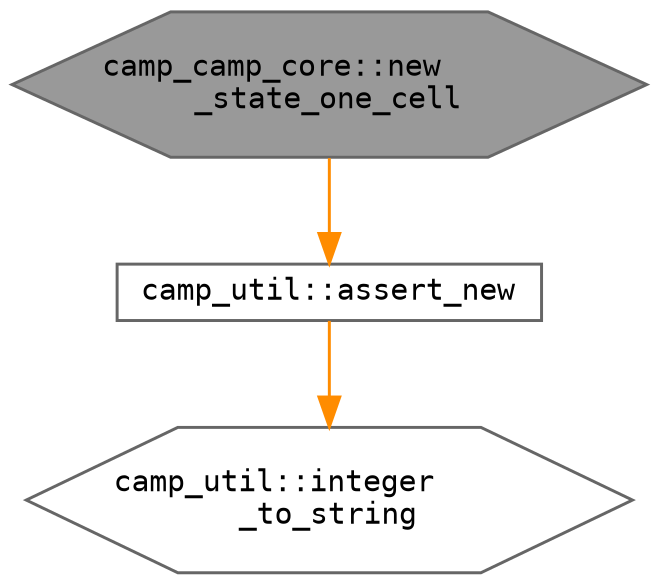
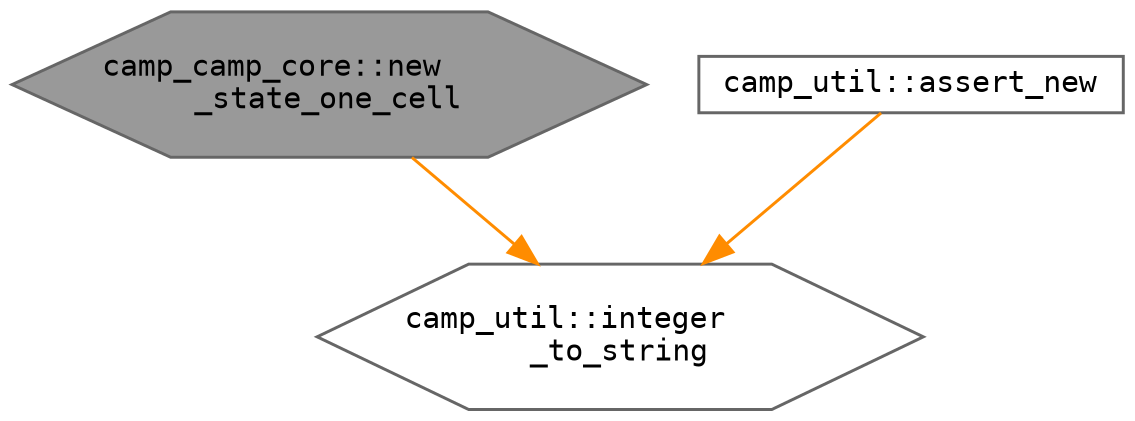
edge "camp_camp_core::new _state_one_cell" -> "camp_util::assert_new": now "camp_camp_core::new _state_one_cell" -> "camp_util::integer _to_string"
